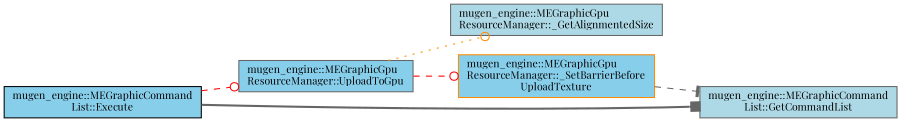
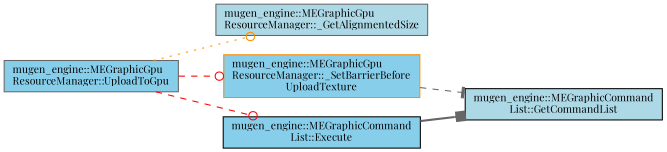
edge "mugen_engine::MEGraphicCommand List::Execute" -> "mugen_engine::MEGraphicGpu ResourceManager::UploadToGpu": reversed
node "mugen_engine::MEGraphicCommand List::GetCommandList": color gray40 -> black
